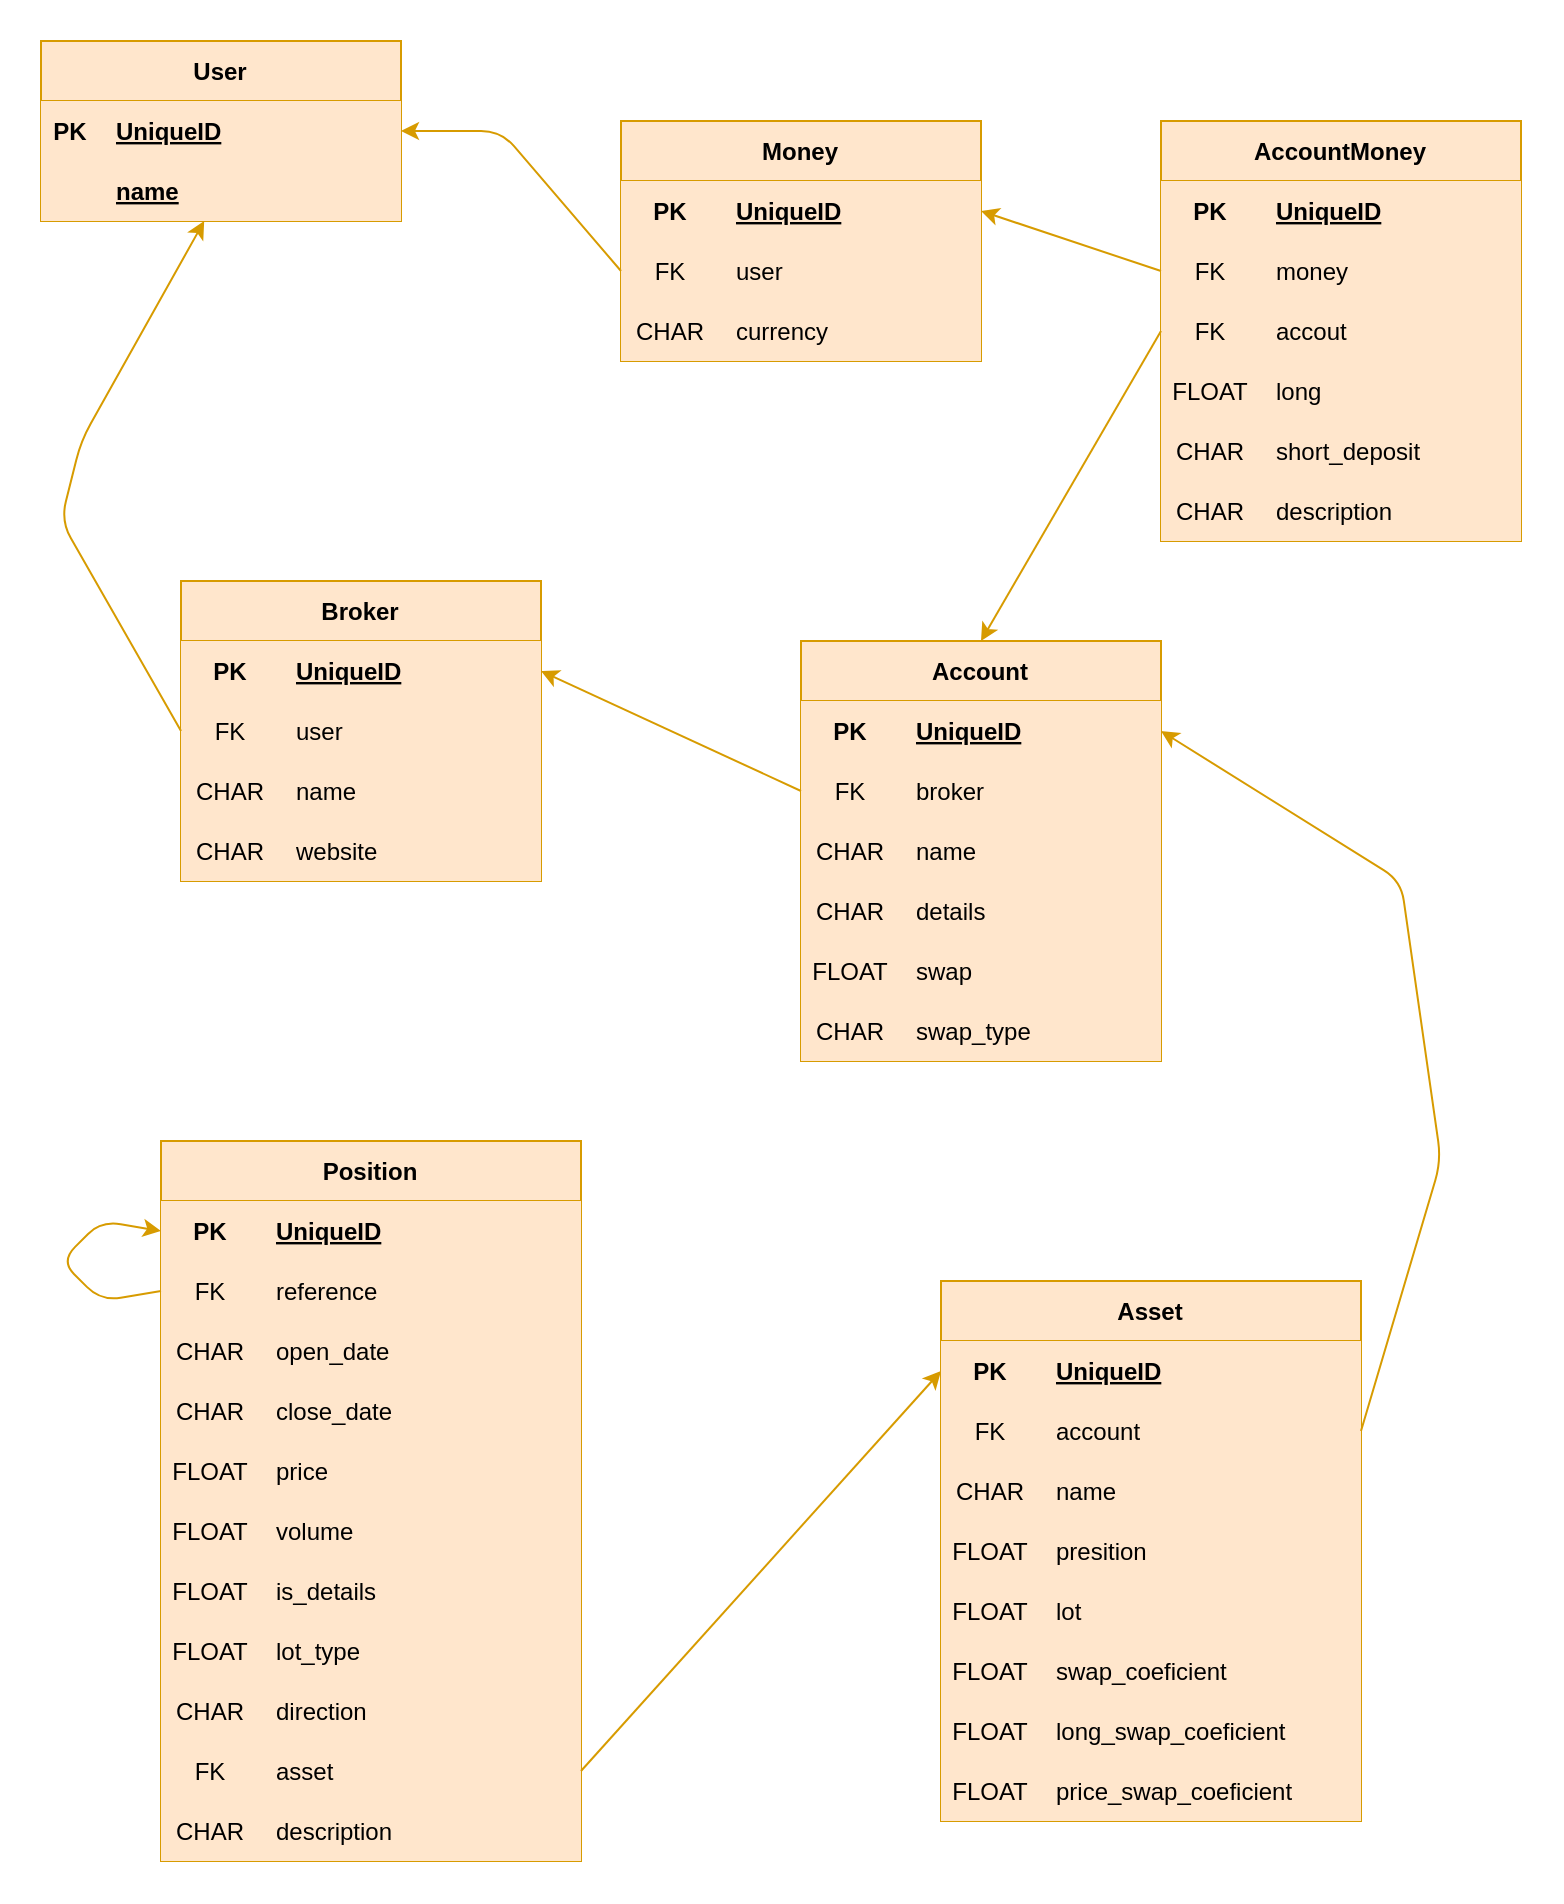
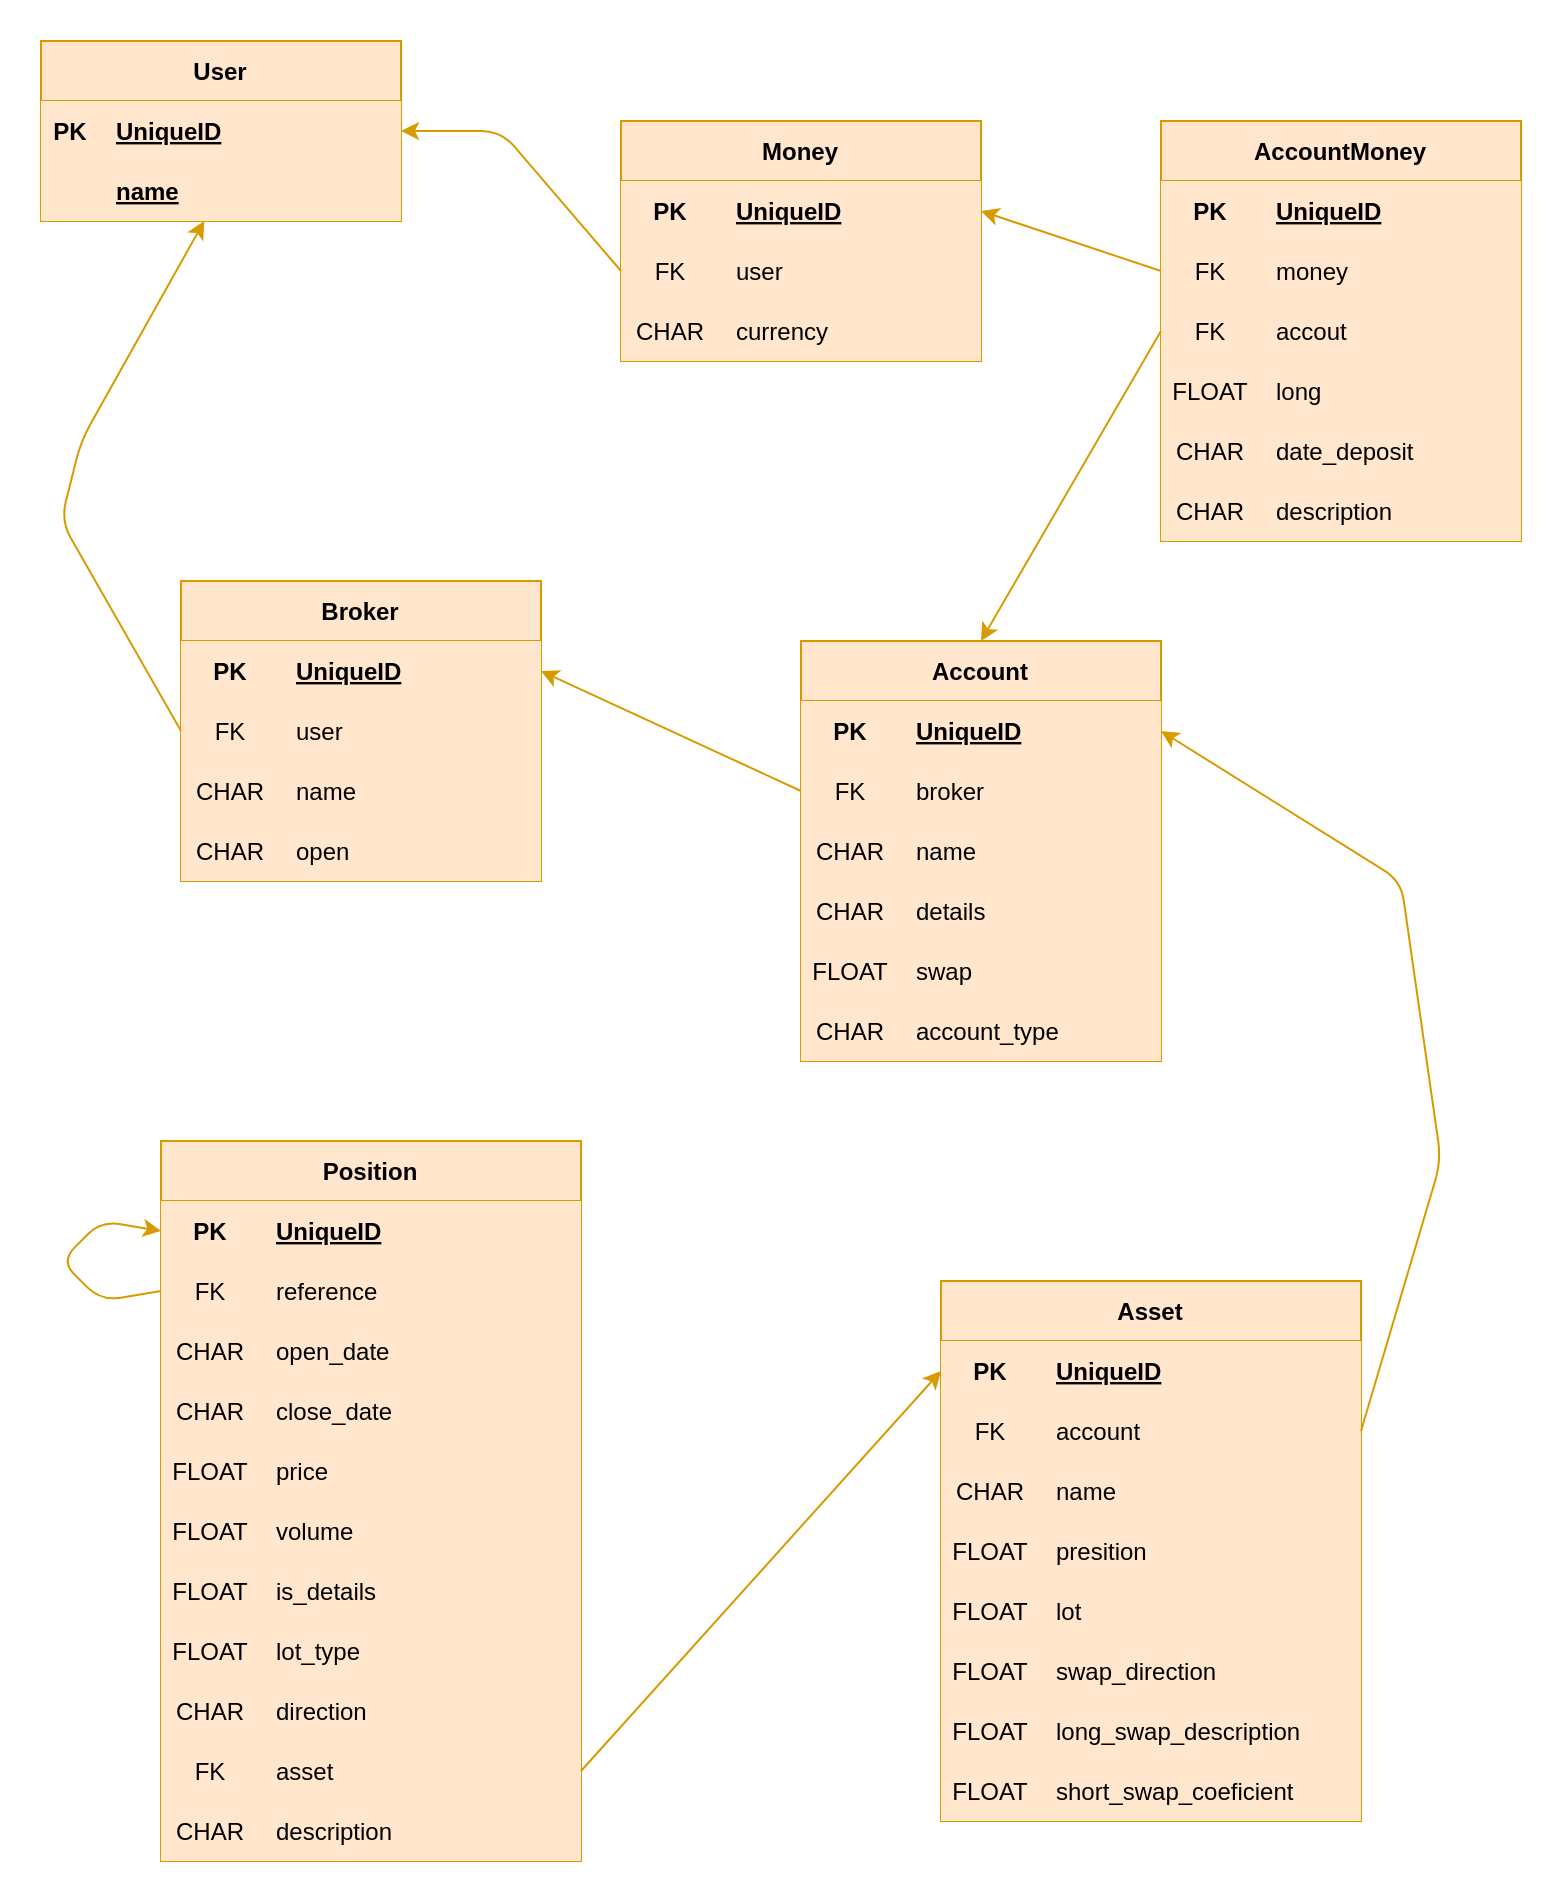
node "short_deposit": label "short_deposit" -> "date_deposit"
node "website": label "website" -> "open"
node "swap_type": label "swap_type" -> "account_type"
node "swap_coeficient": label "swap_coeficient" -> "swap_direction"
node "long_swap_coeficient": label "long_swap_coeficient" -> "long_swap_description"
node "price_swap_coeficient": label "price_swap_coeficient" -> "short_swap_coeficient"
